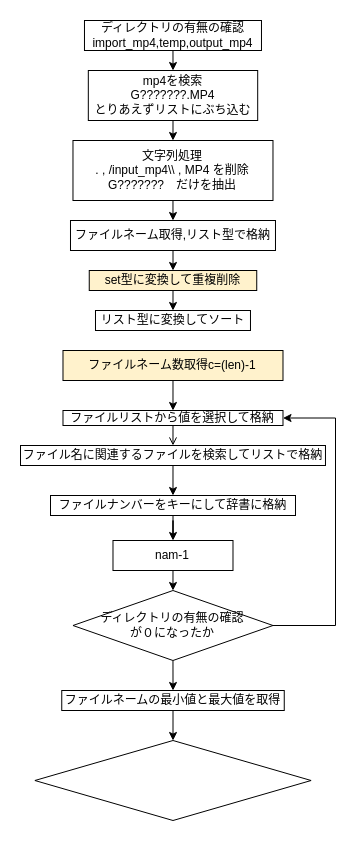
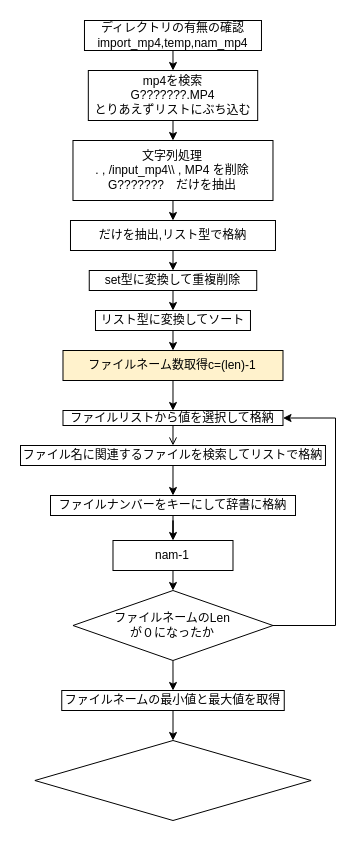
node "ディレクトリの有無の確認 import_mp4,temp,output_mp4": label "ディレクトリの有無の確認 import_mp4,temp,output_mp4" -> "ディレクトリの有無の確認 import_mp4,temp,nam_mp4"
node "ファイルネーム取得,リスト型で格納": label "ファイルネーム取得,リスト型で格納" -> "だけを抽出,リスト型で格納"
node "set型に変換して重複削除": fillcolor #fff2cc -> #ffffff
edge "リスト型に変換してソート" -> "ファイルネーム数取得c=(len)-1": added
node "ディレクトリの有無の確認 が０になったか": label "ディレクトリの有無の確認 が０になったか" -> "ファイルネームのLen が０になったか"
